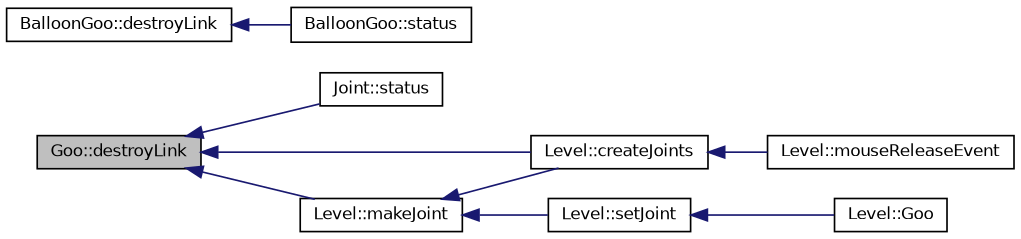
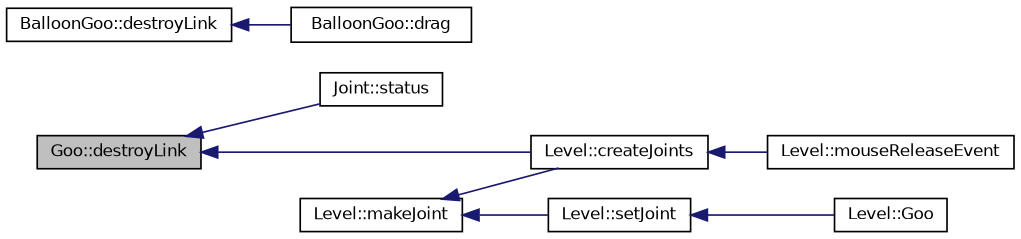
node "BalloonGoo::status": label "BalloonGoo::status" -> "BalloonGoo::drag"
edge "Level::makeJoint" -> "Goo::destroyLink": removed
